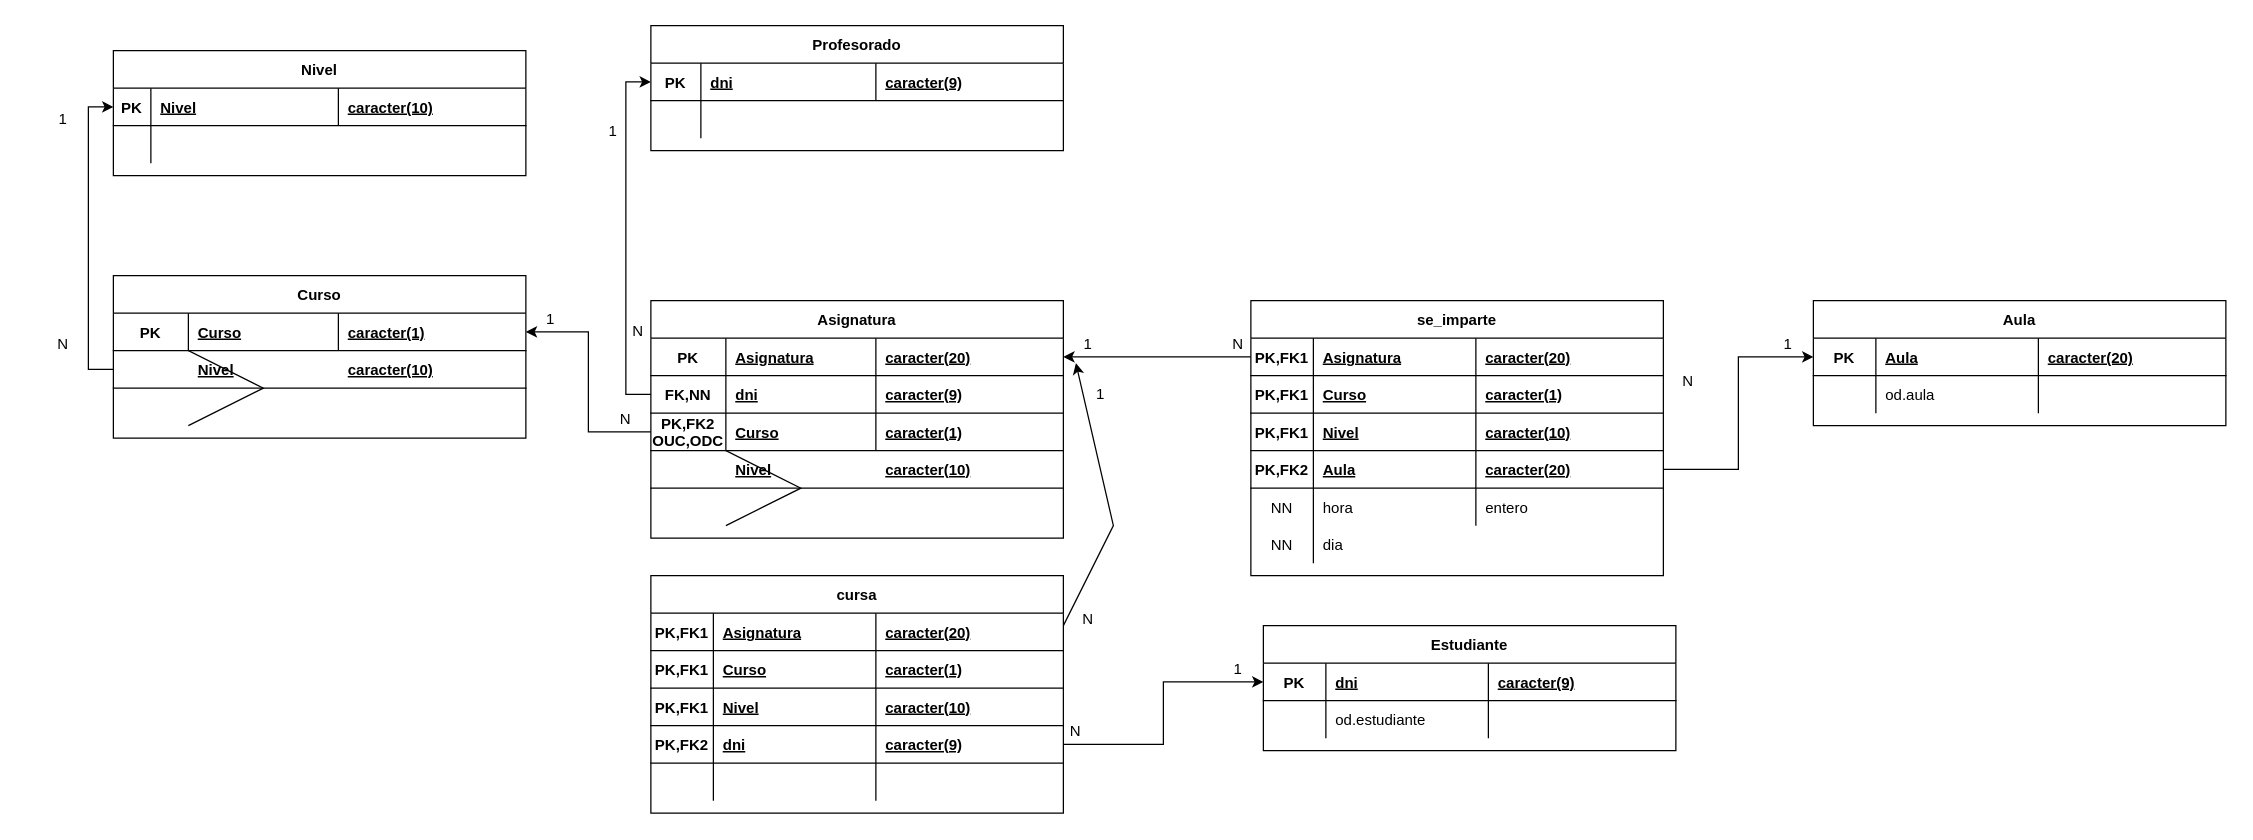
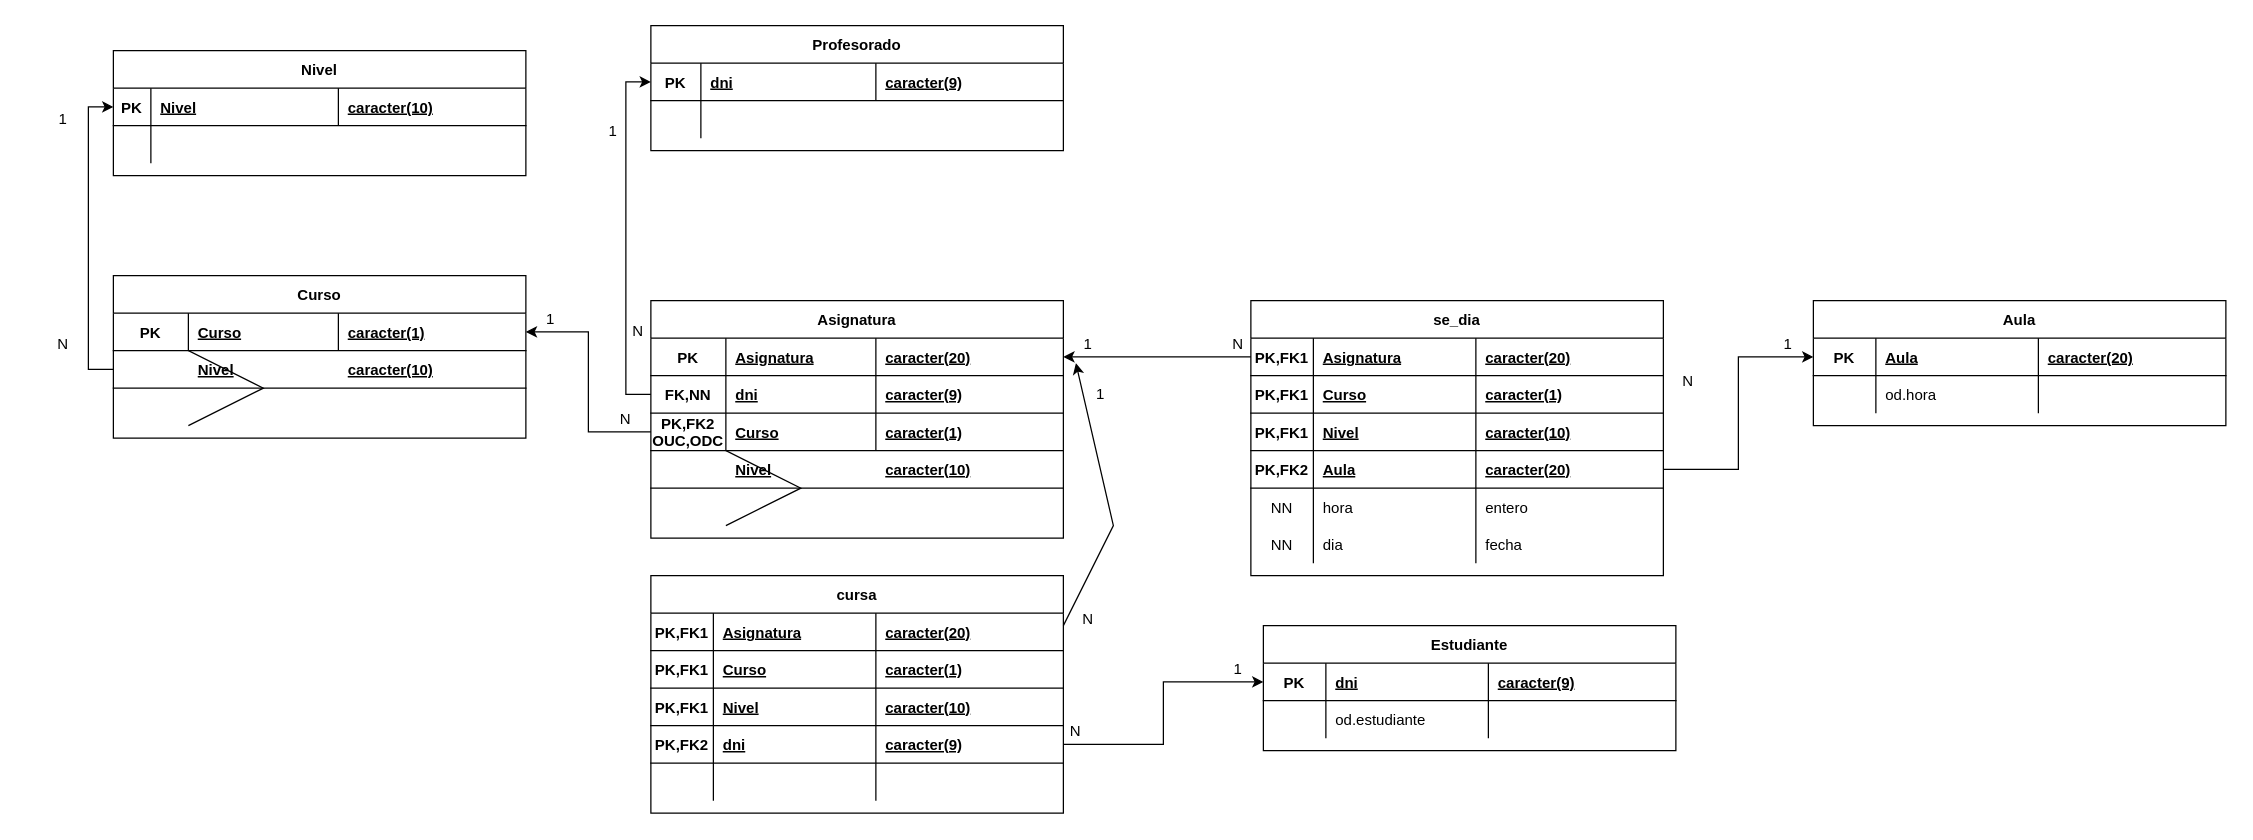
node "se_imparte": label "se_imparte" -> "se_dia"
node "od.aula": label "od.aula" -> "od.hora"
node "fecha": added
